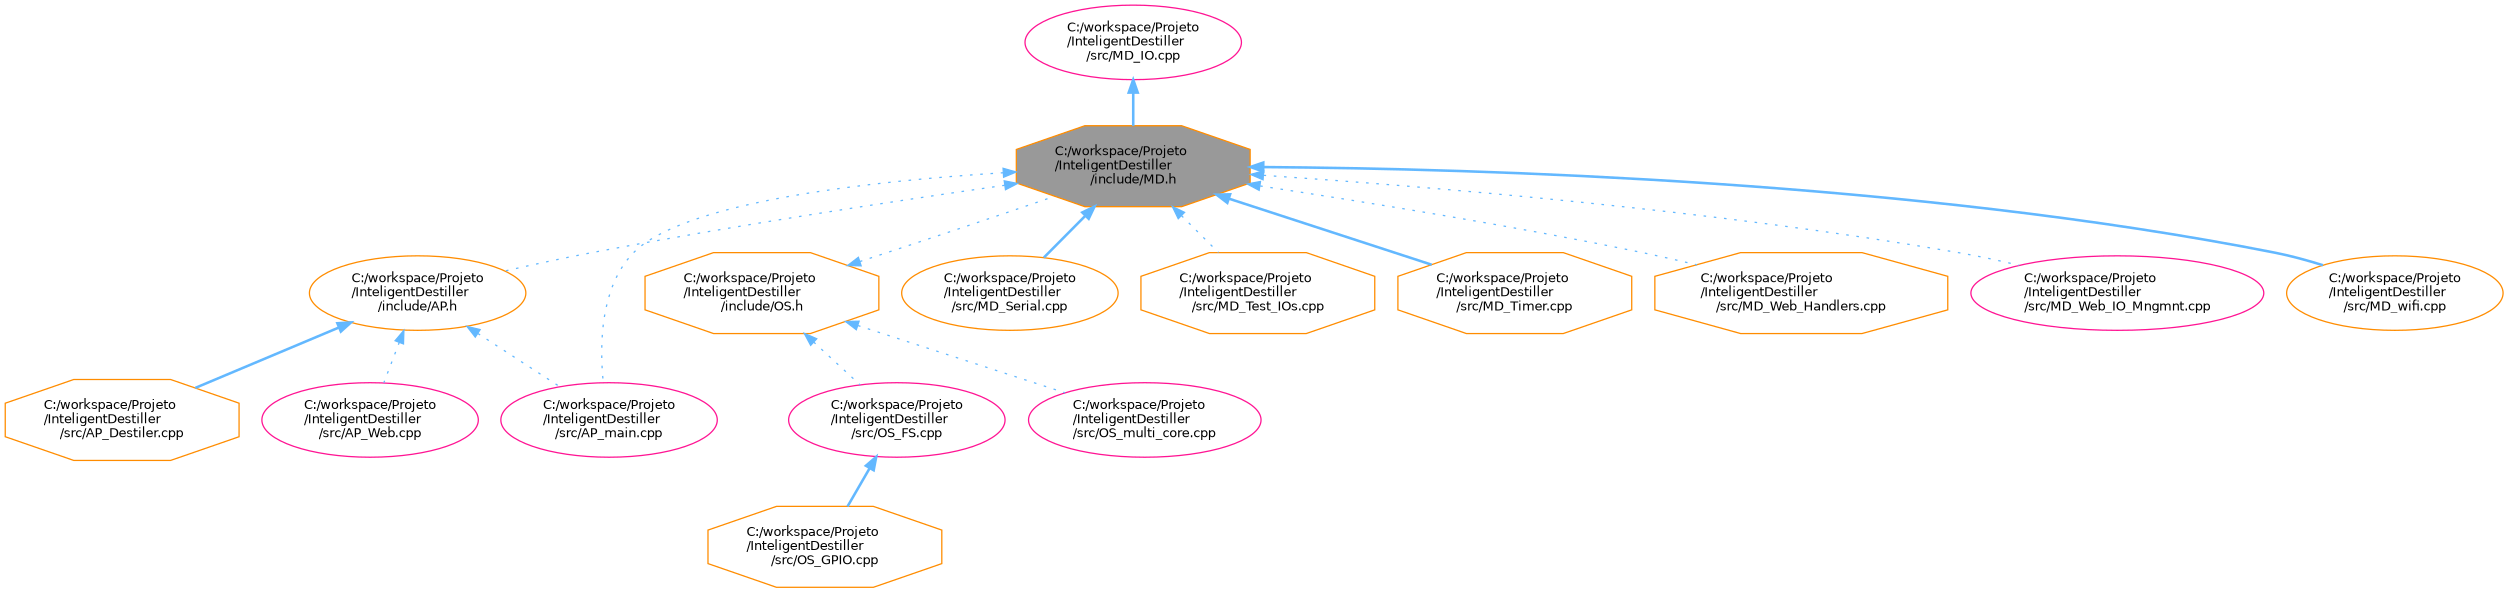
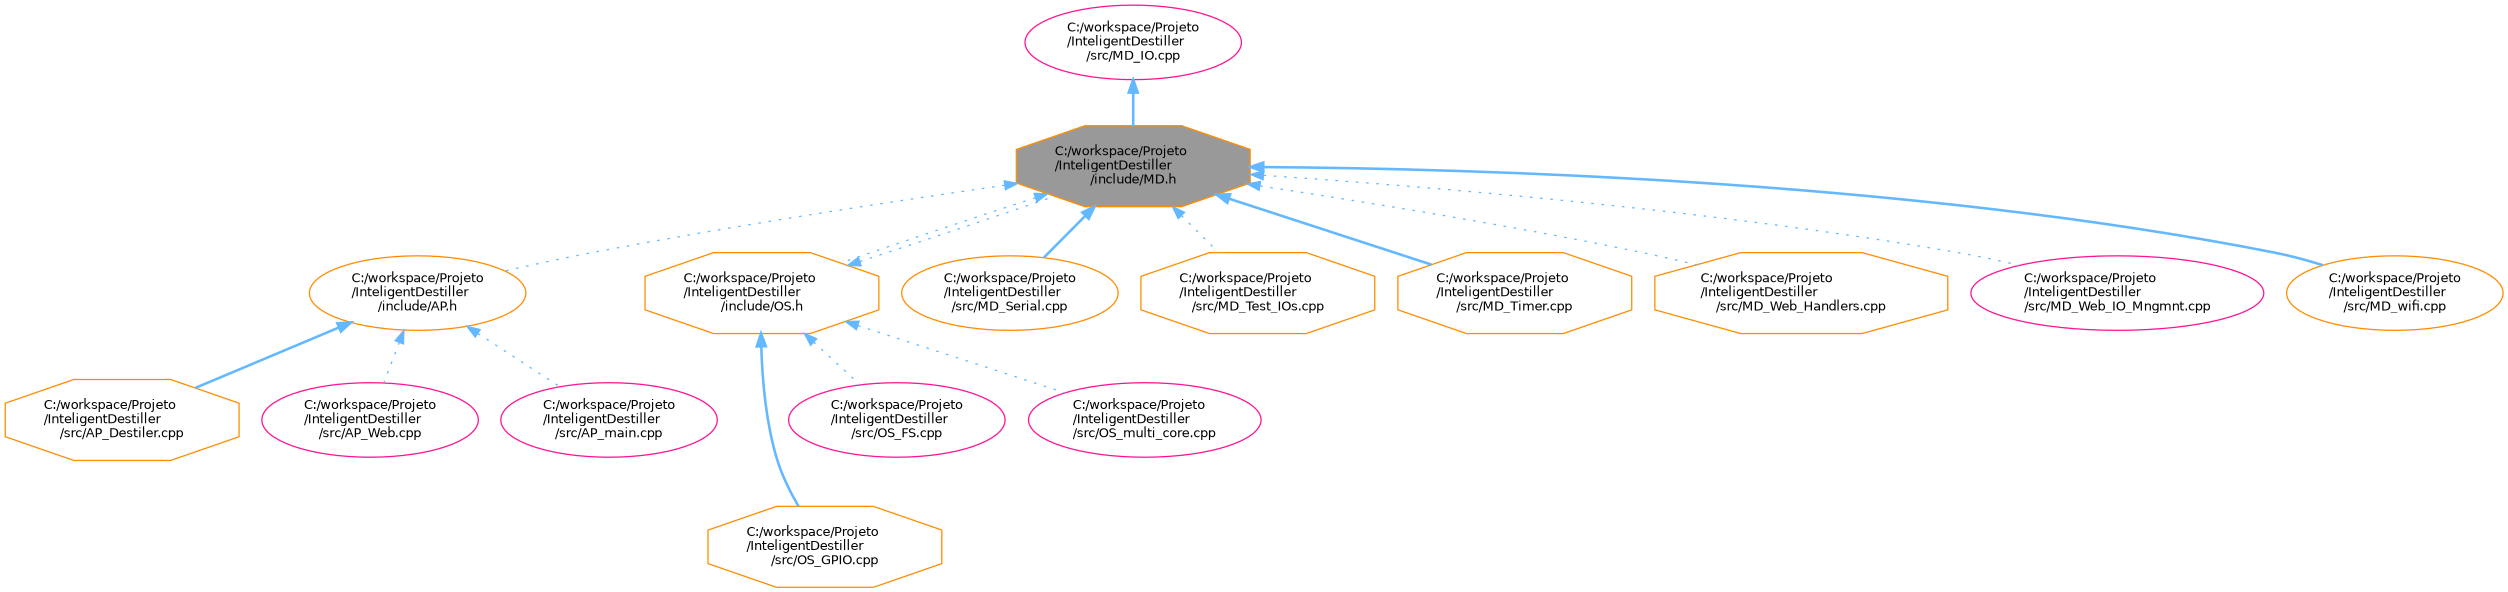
edge "C:/workspace/Projeto /InteligentDestiller /src/AP_main.cpp" -> "C:/workspace/Projeto /InteligentDestiller /include/MD.h": now "C:/workspace/Projeto /InteligentDestiller /include/OS.h" -> "C:/workspace/Projeto /InteligentDestiller /include/MD.h"
edge "C:/workspace/Projeto /InteligentDestiller /src/OS_GPIO.cpp" -> "C:/workspace/Projeto /InteligentDestiller /src/OS_FS.cpp": now "C:/workspace/Projeto /InteligentDestiller /src/OS_GPIO.cpp" -> "C:/workspace/Projeto /InteligentDestiller /include/OS.h"
